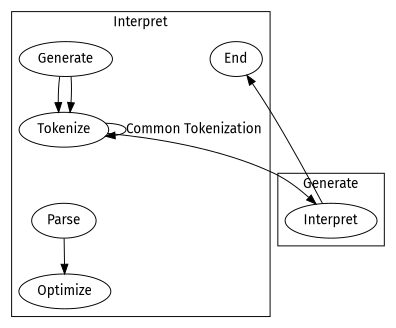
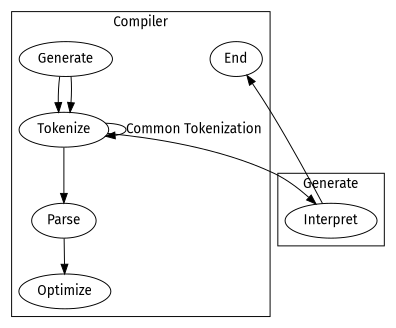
cluster "Interpret": label "Interpret" -> "Compiler"
edge "Tokenize" -> "Parse": added
